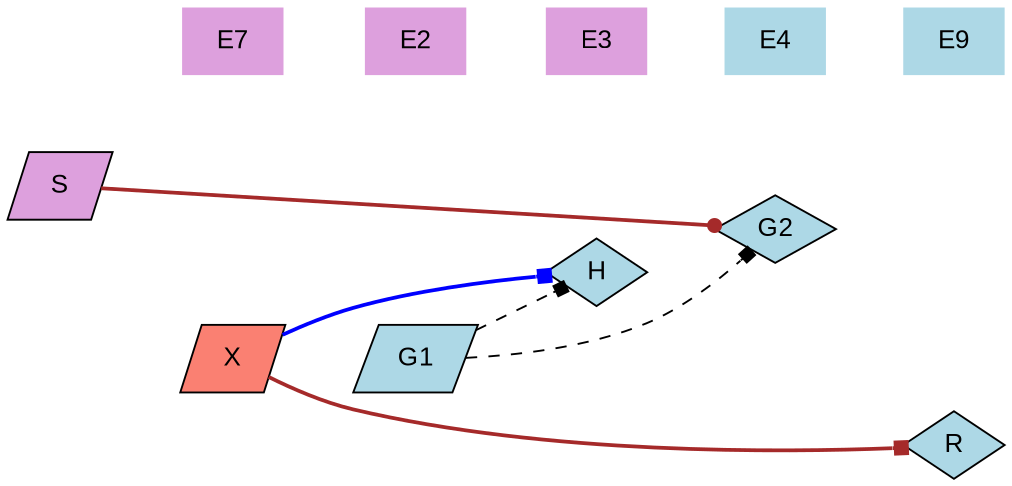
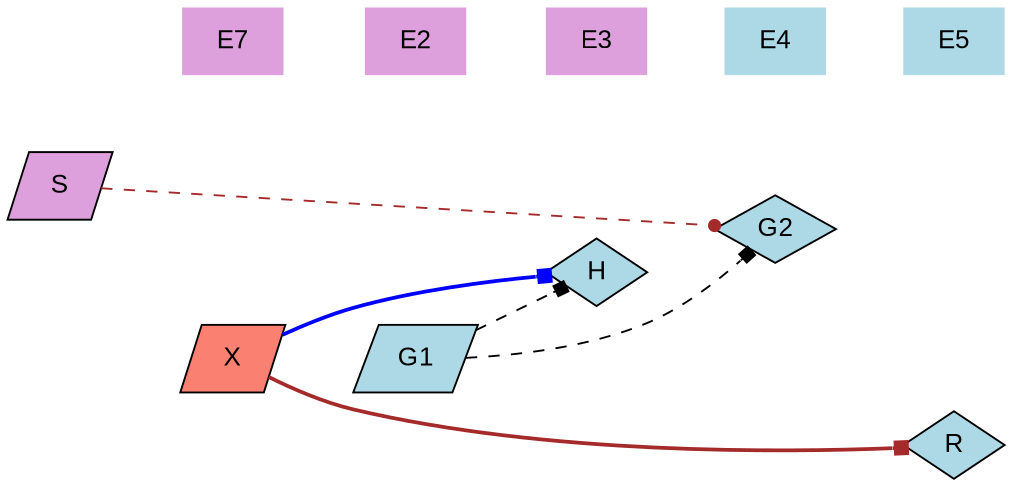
node "E9": label "E9" -> "E5"
edge "S" -> "G2": style bold -> dashed
